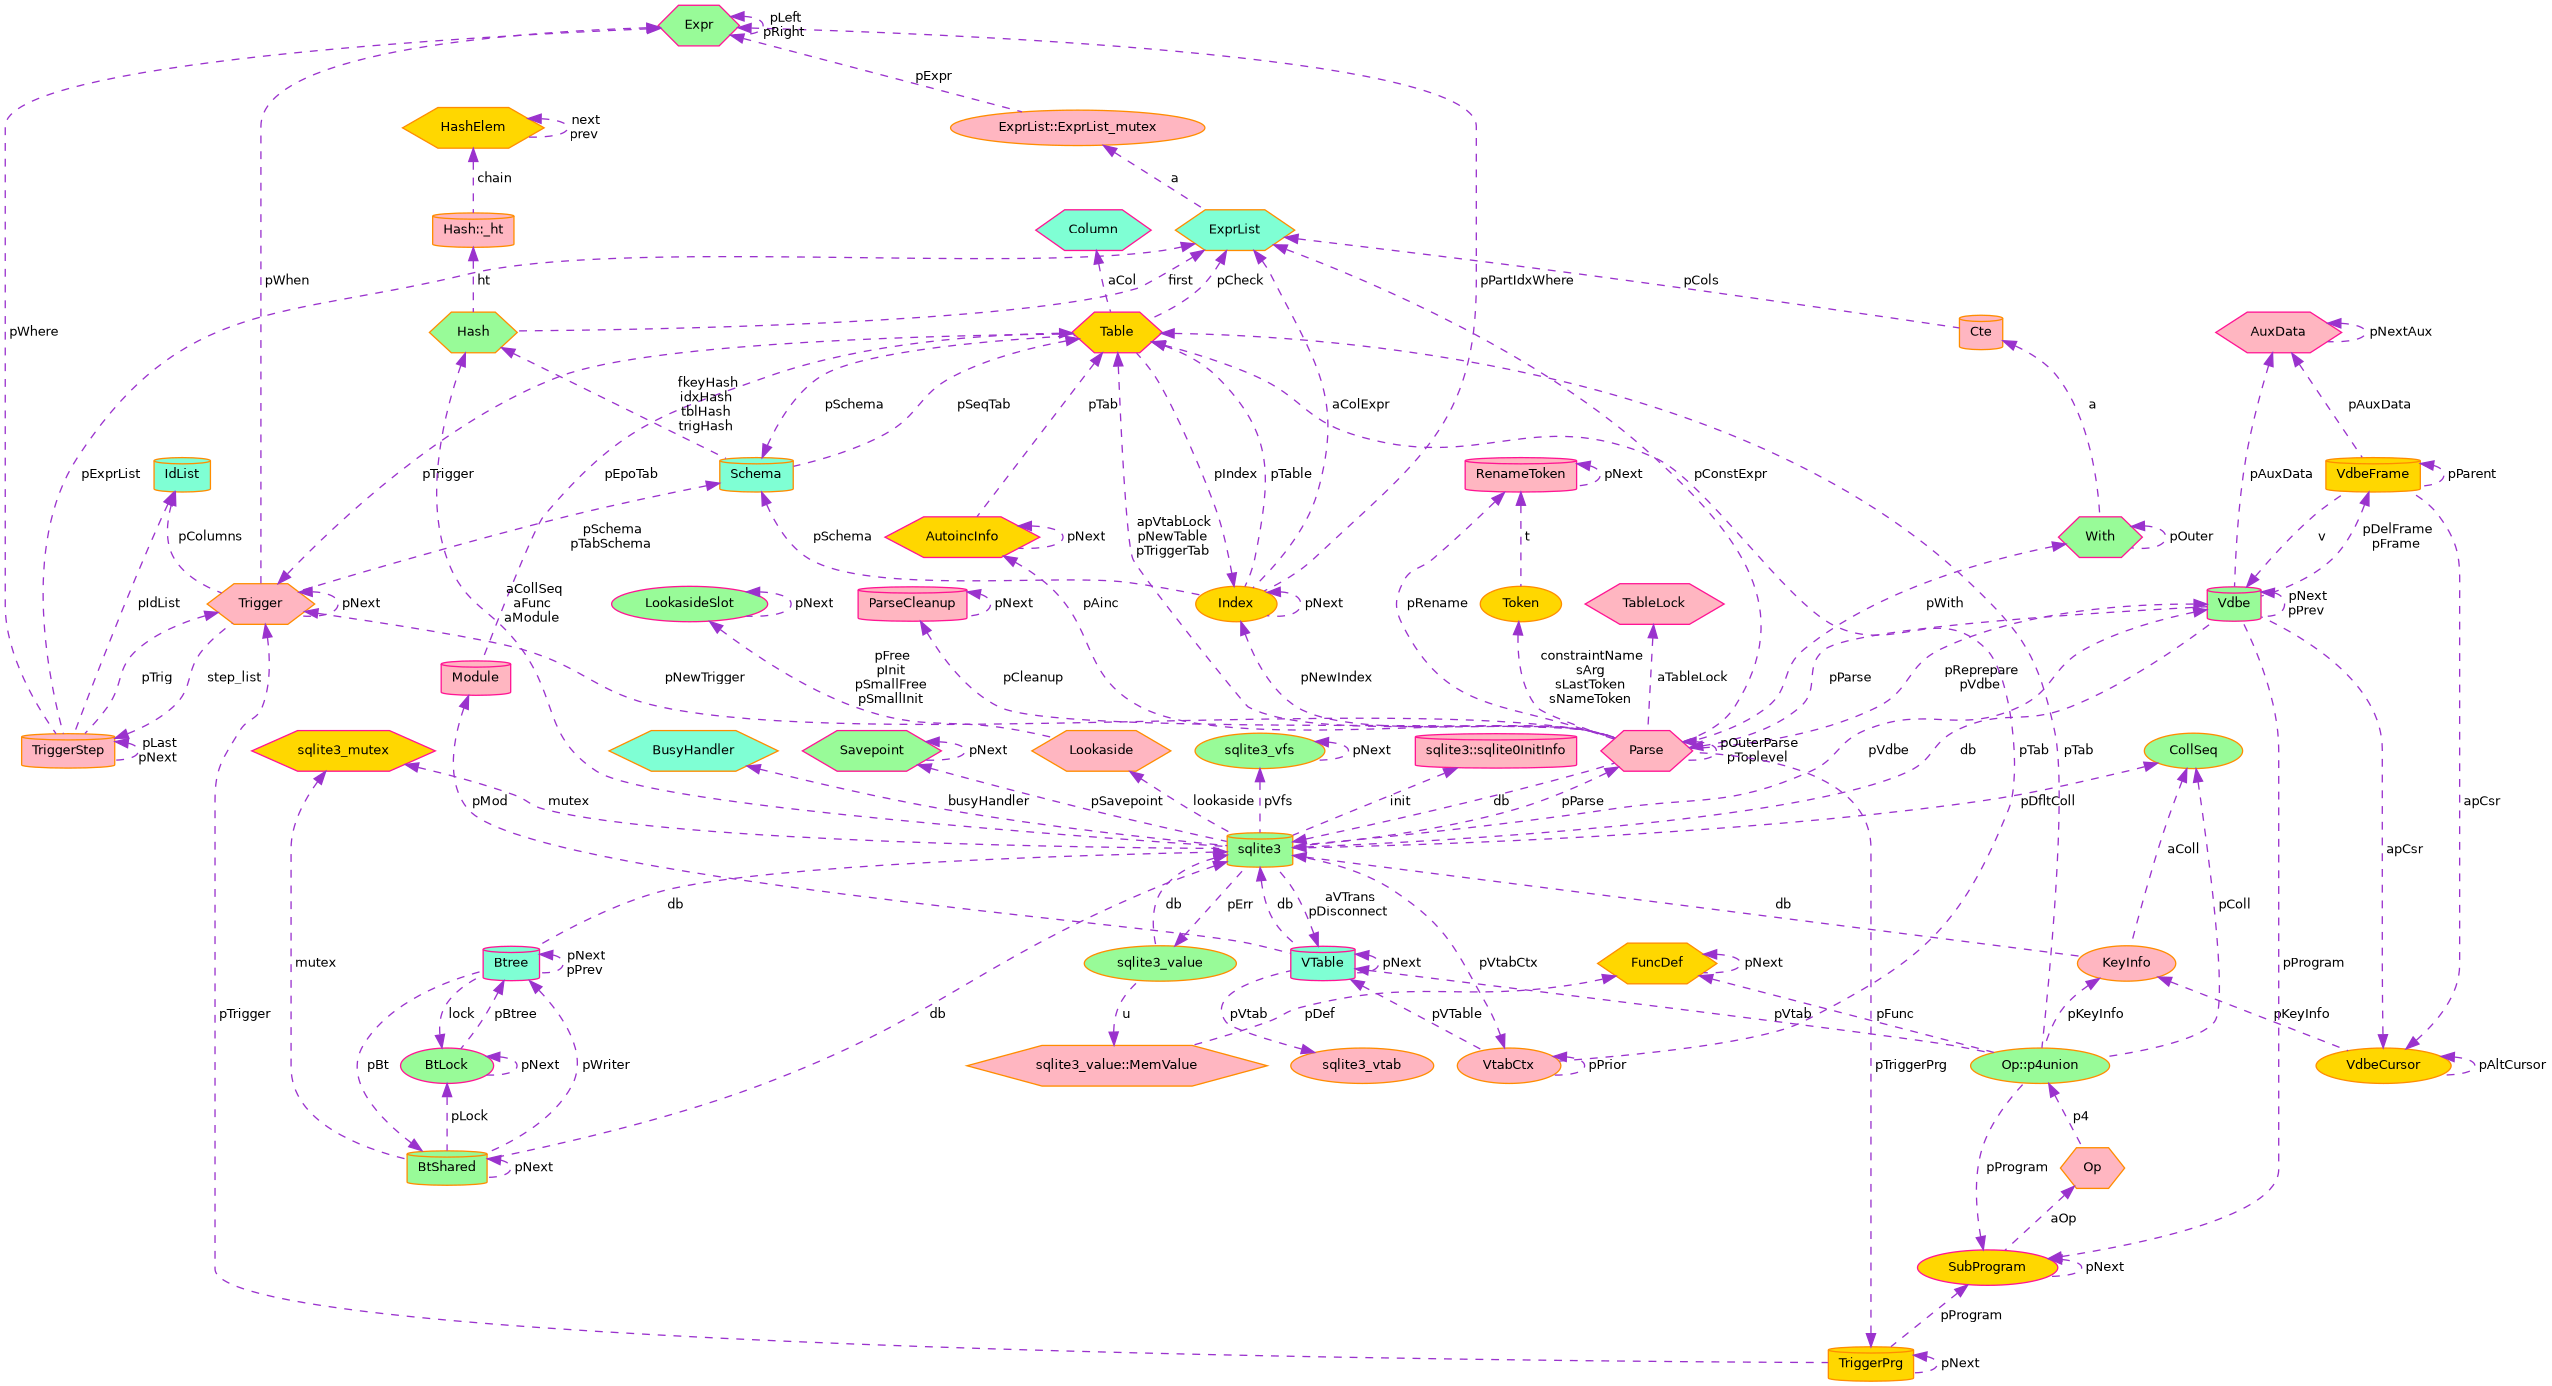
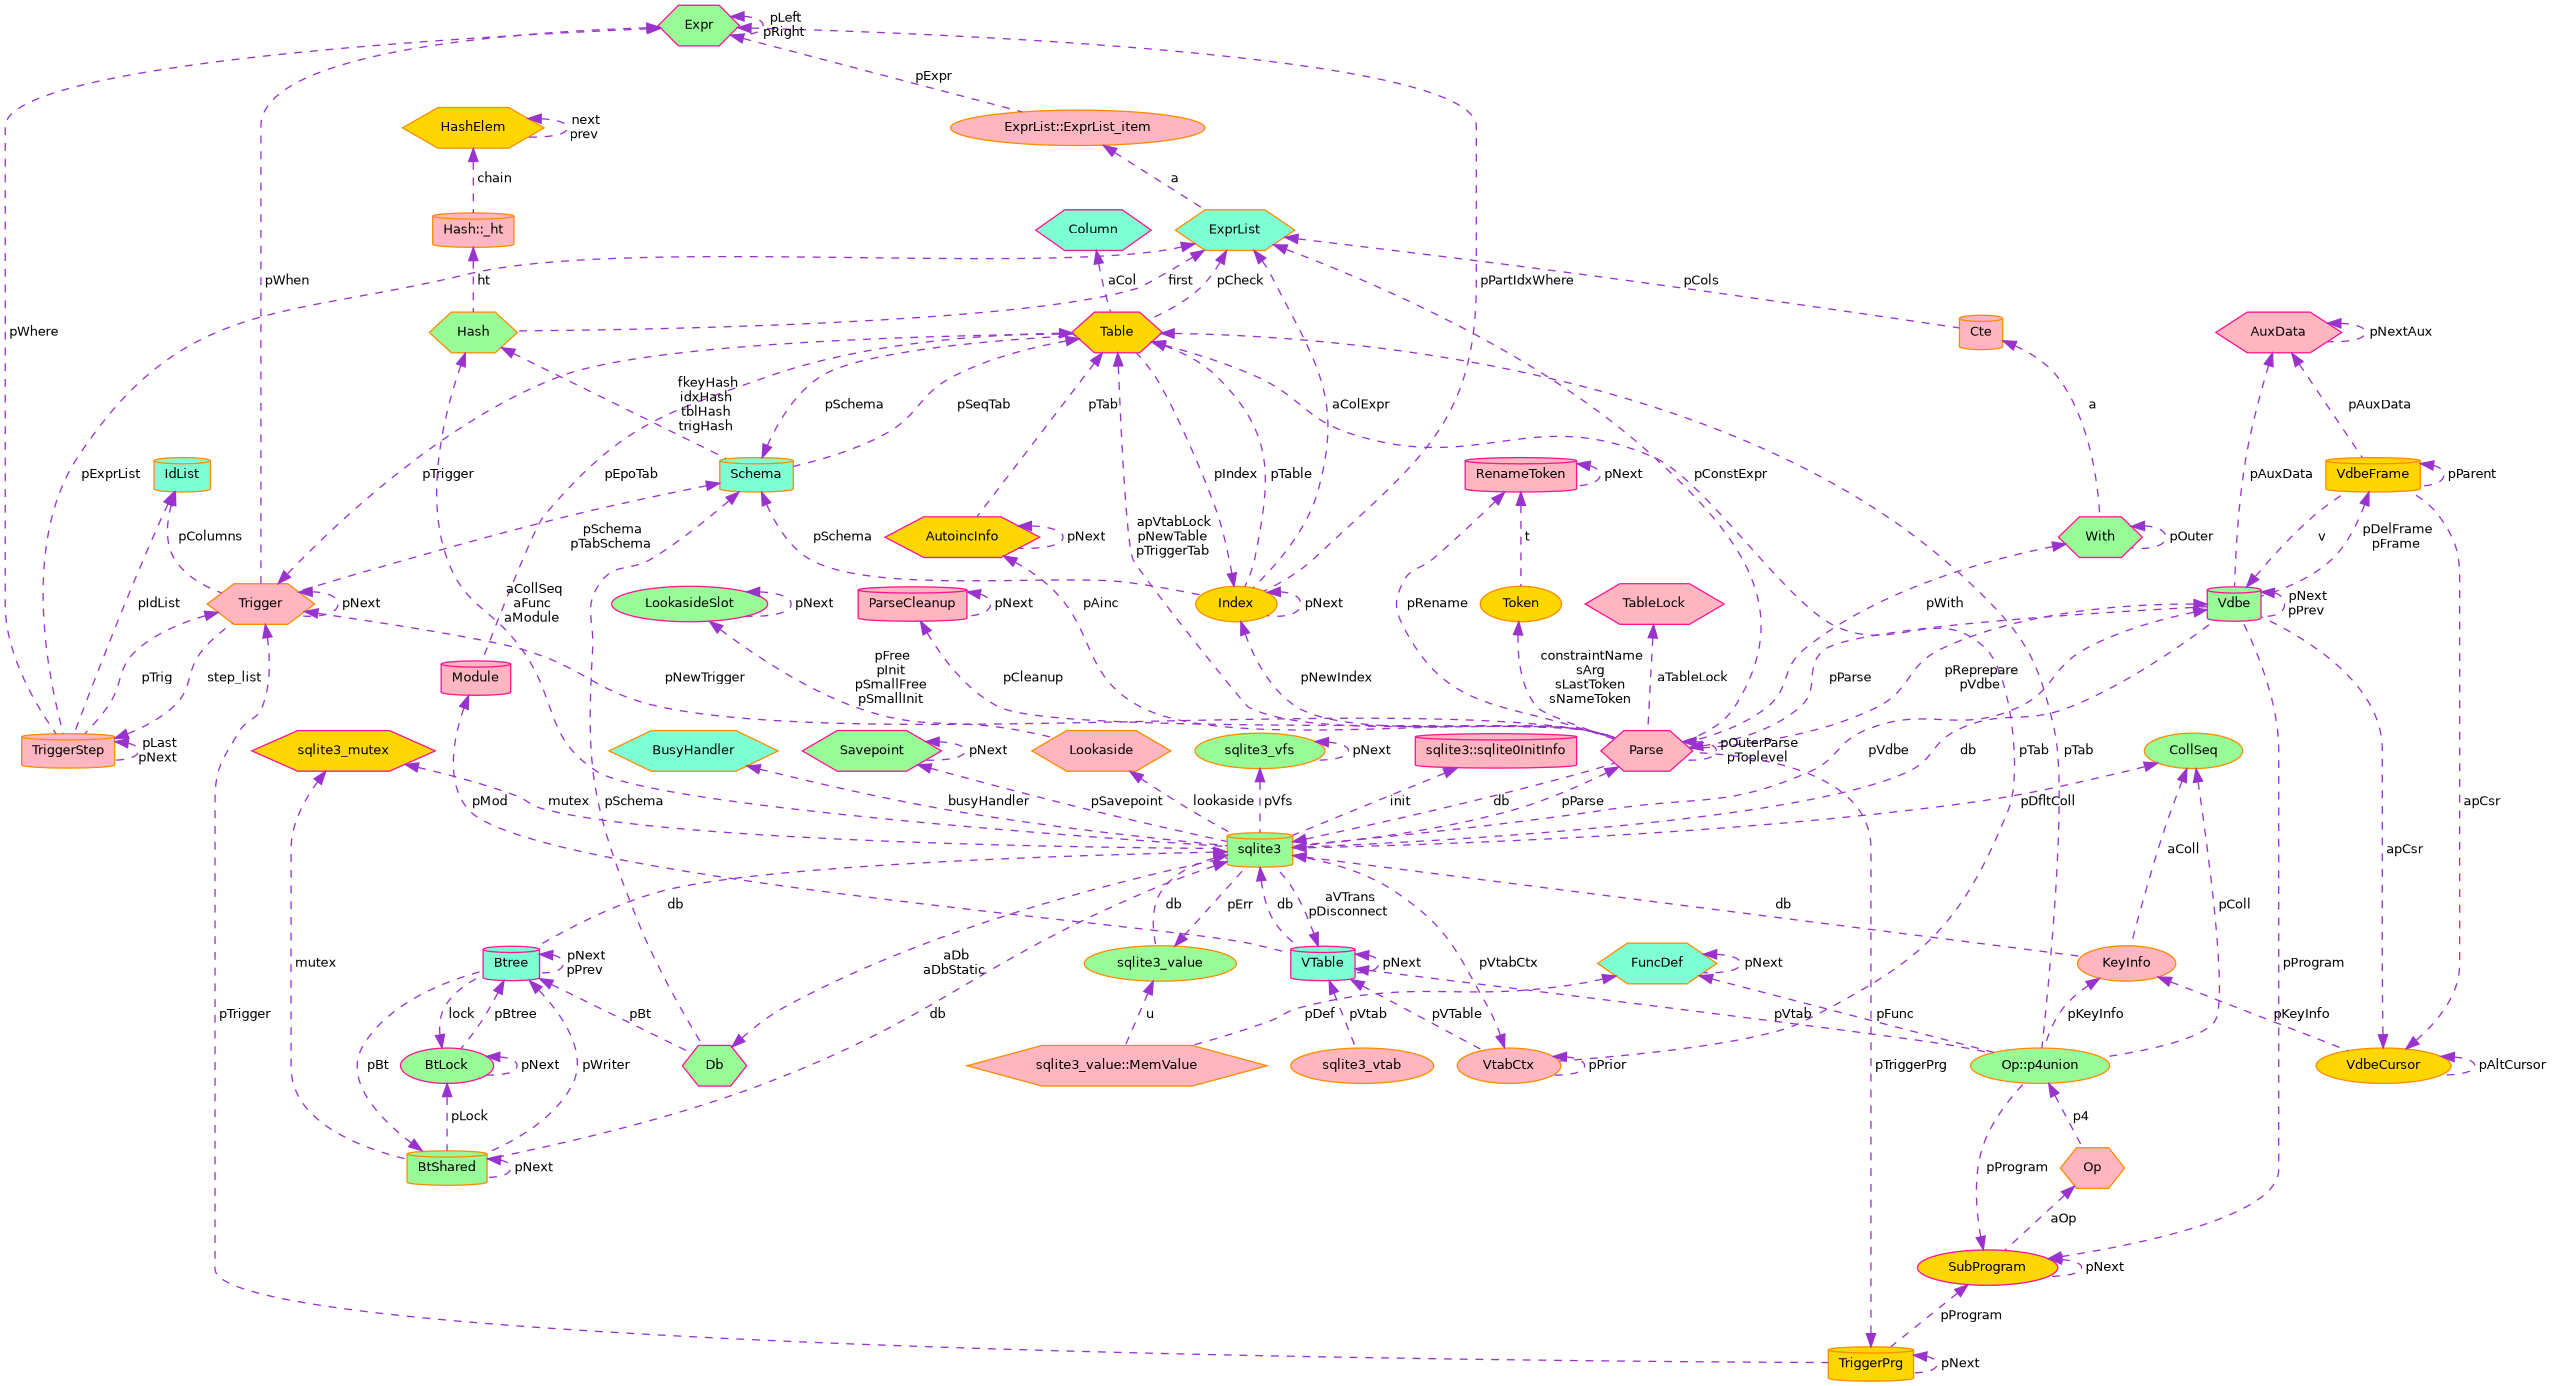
node "ExprList::ExprList_mutex": label "ExprList::ExprList_mutex" -> "ExprList::ExprList_item"
node "FuncDef": fillcolor gold -> aquamarine
edge "sqlite3_value" -> "sqlite3_value::MemValue": reversed
edge "VTable" -> "sqlite3_vtab": reversed
node "Db": added
